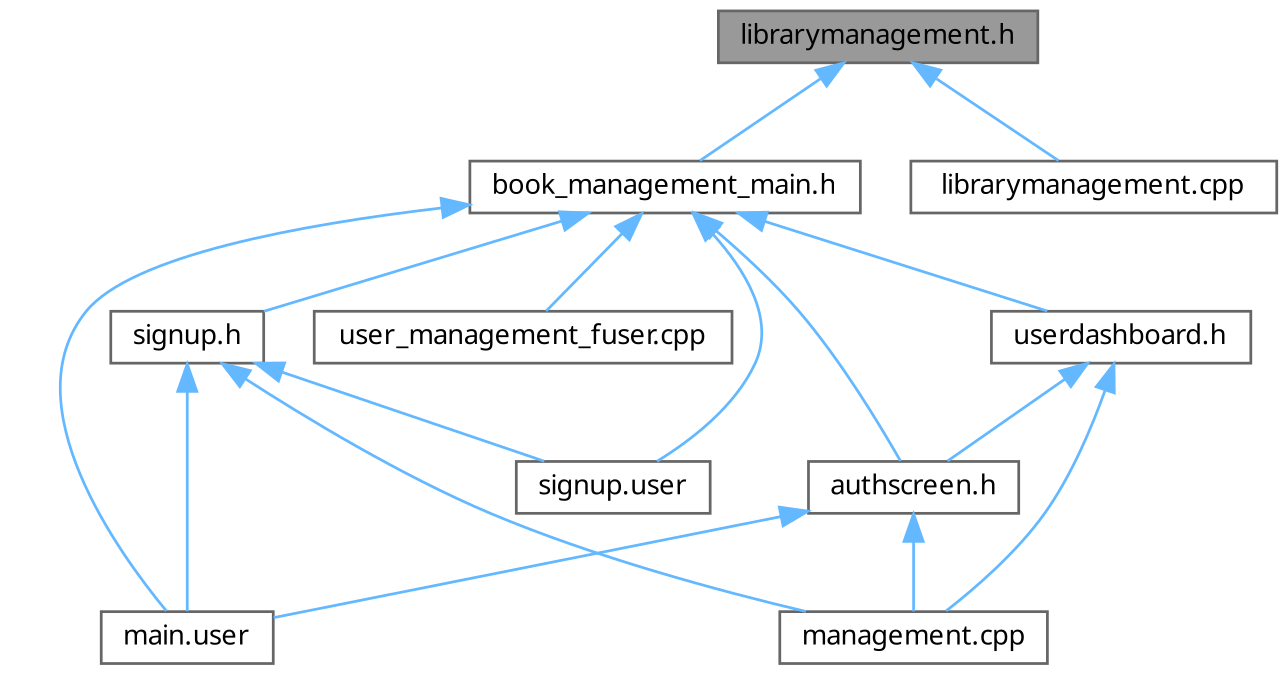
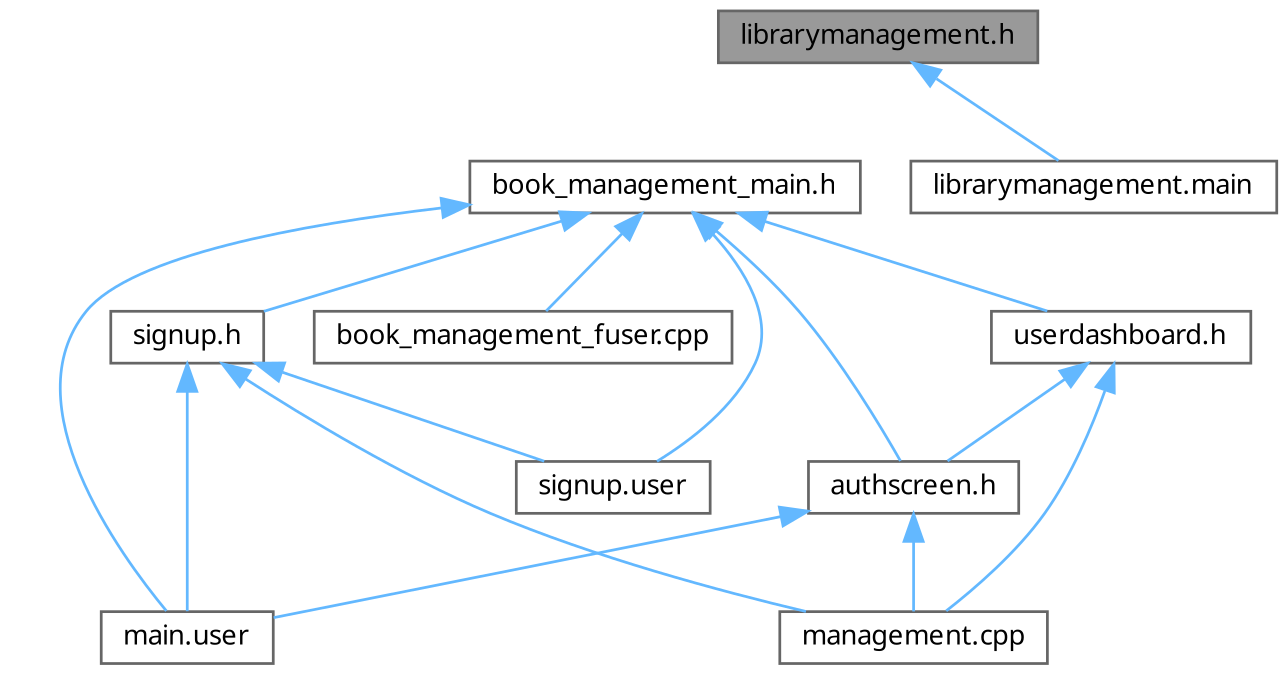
edge "book_management_main.h" -> "librarymanagement.h": removed
node "librarymanagement.cpp": label "librarymanagement.cpp" -> "librarymanagement.main"
node "user_management_fuser.cpp": label "user_management_fuser.cpp" -> "book_management_fuser.cpp"
